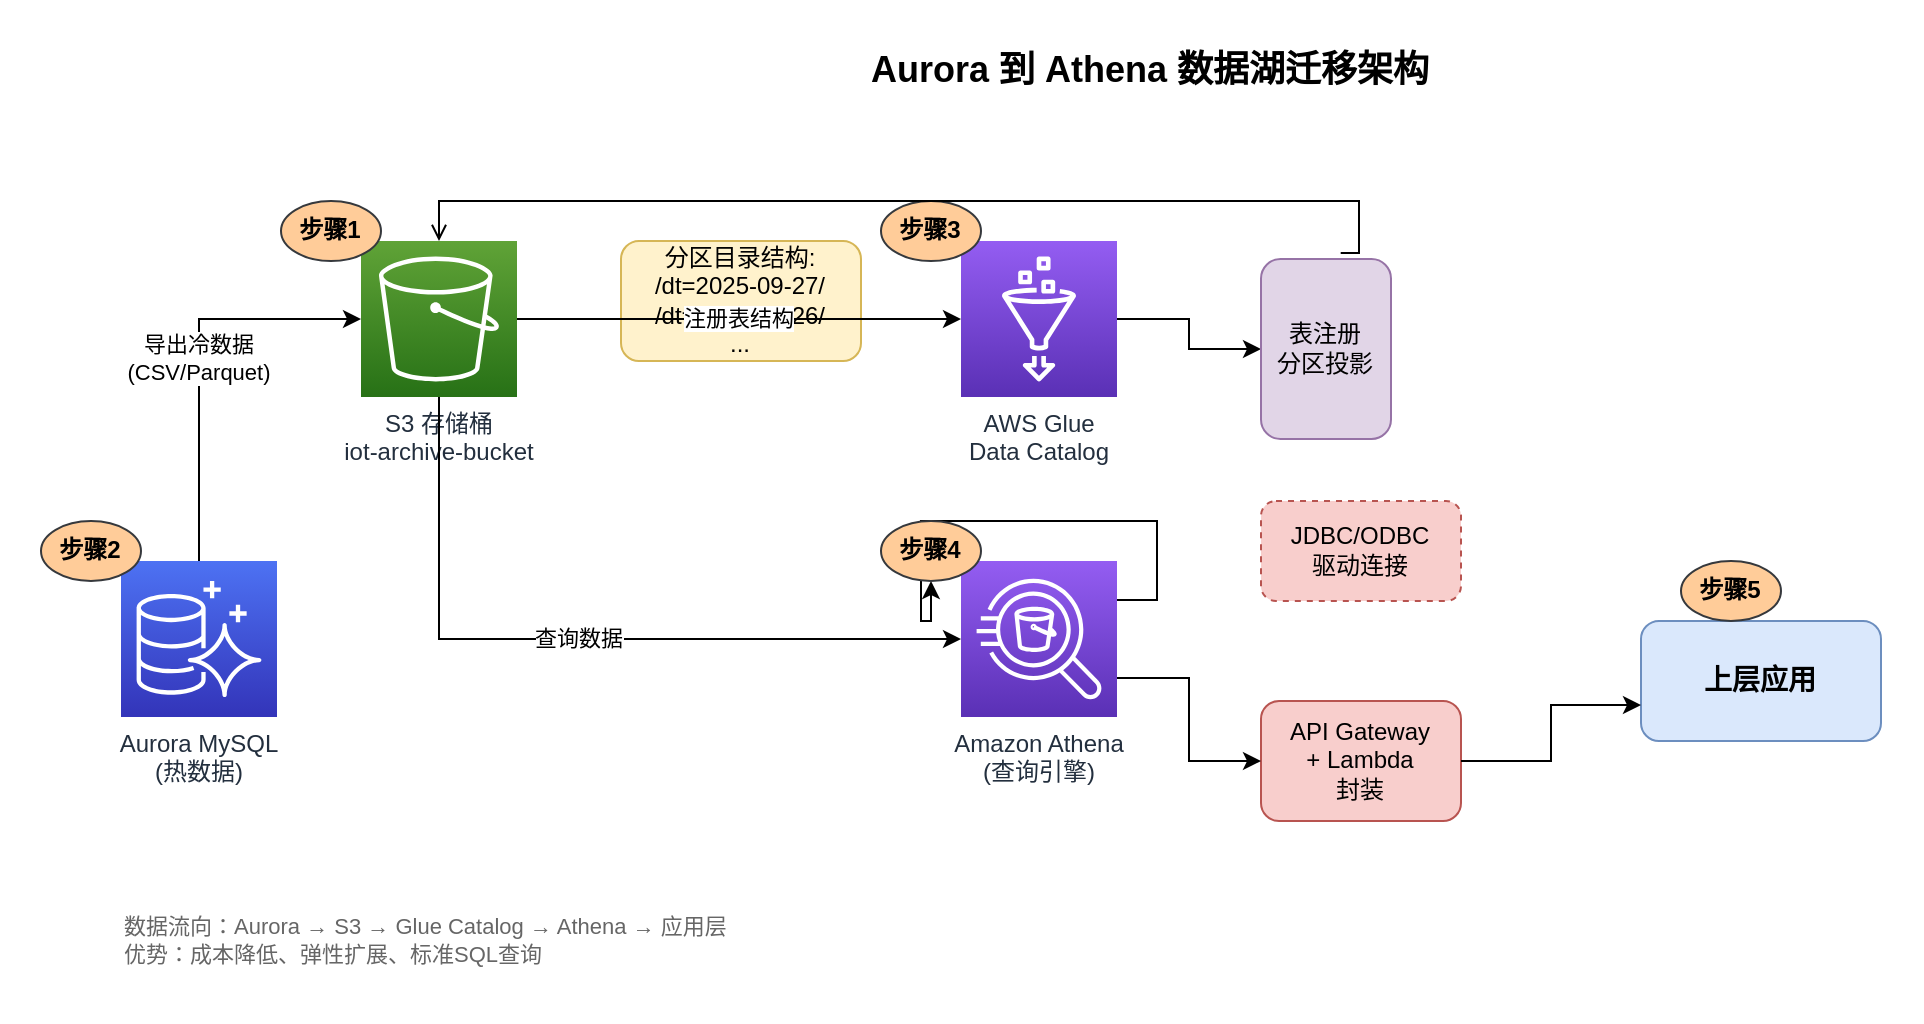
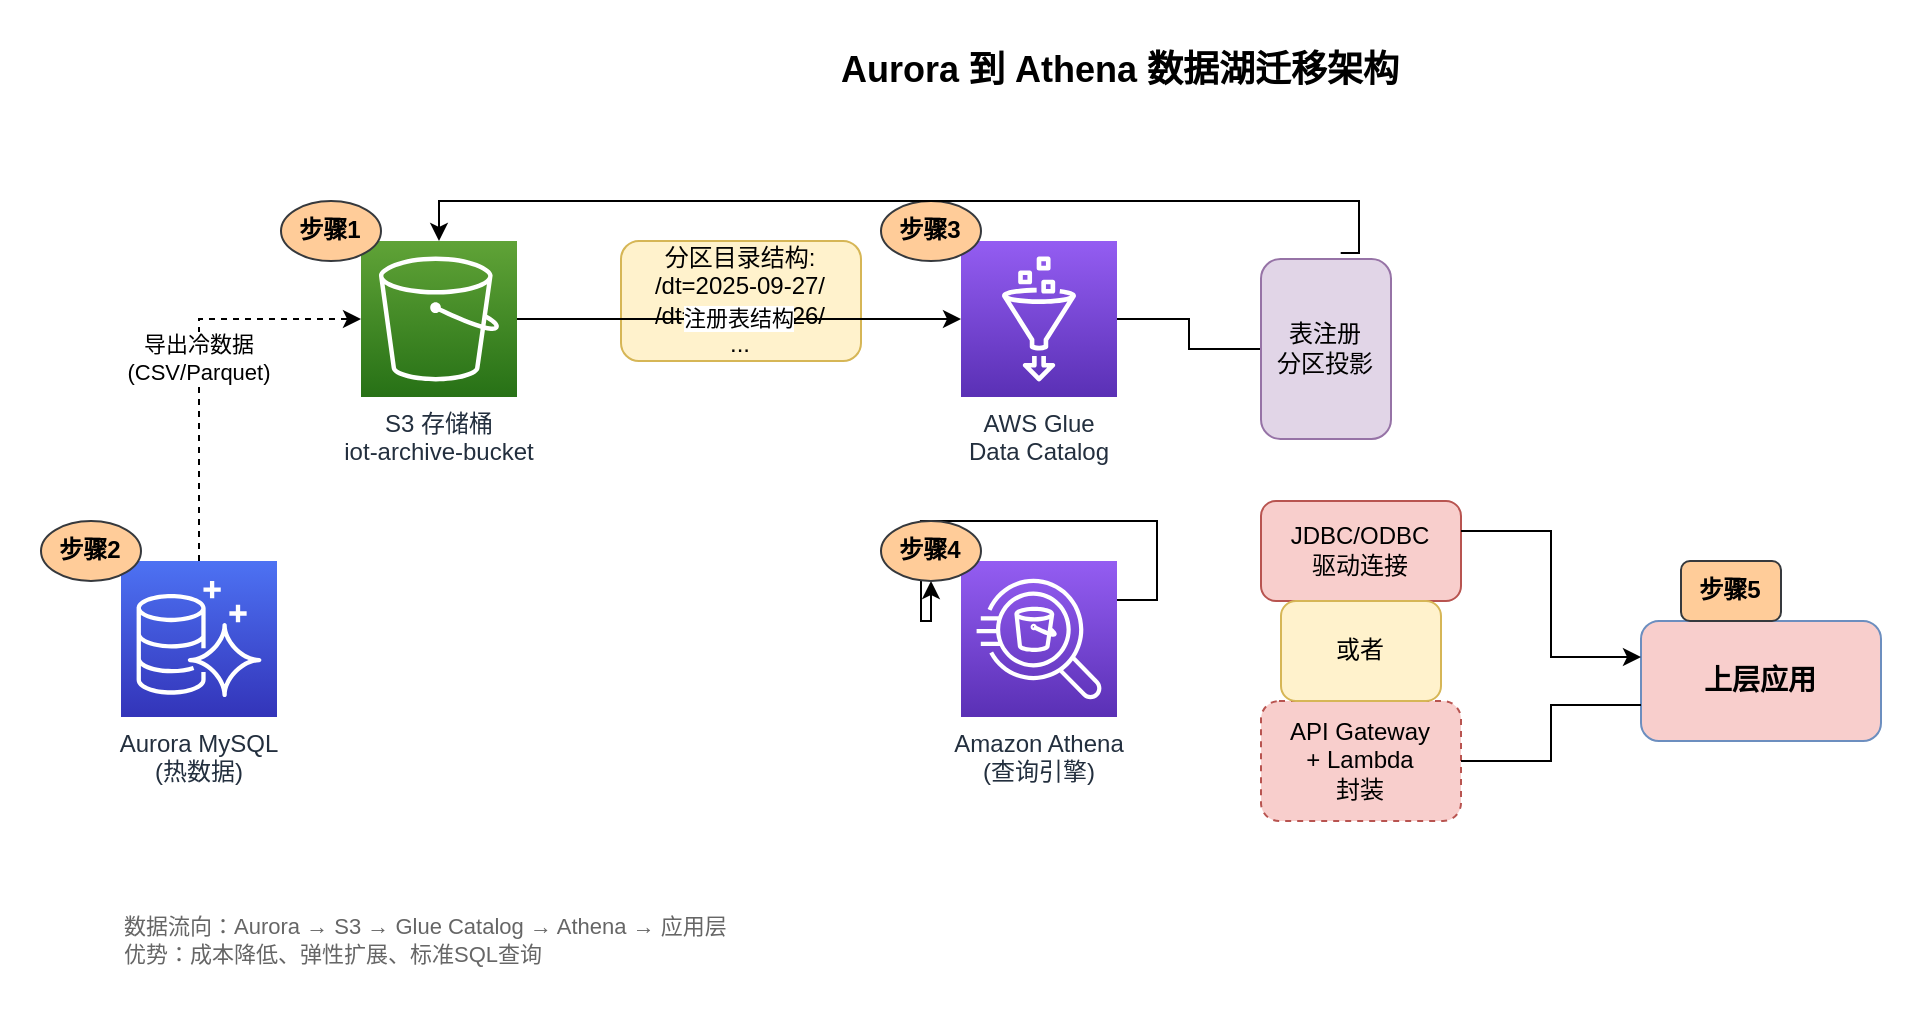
node "Aurora 到 Athena 数据湖迁移架构": moved (1151, 71) -> (1121, 71)
edge "表注册 分区投影" -> "S3 存储桶 iot-archive-bucket": arrowhead open -> classic
edge "AWS Glue Data Catalog" -> "表注册 分区投影": arrowhead classic -> none
edge "Aurora MySQL (热数据)" -> "S3 存储桶 iot-archive-bucket": style solid -> dashed
node "JDBC/ODBC 驱动连接": style dashed -> solid
edge "JDBC/ODBC 驱动连接" -> "上层应用": added
node "步骤5": shape ellipse -> rounded rectangle
edge "S3 存储桶 iot-archive-bucket" -> "Amazon Athena (查询引擎)": removed, label "查询数据"
node "或者": added
node "上层应用": fillcolor #dae8fc -> #f8cecc
edge "API Gateway + Lambda 封装" -> "上层应用": arrowhead classic -> none
edge "Amazon Athena (查询引擎)" -> "API Gateway + Lambda 封装": removed
node "API Gateway + Lambda 封装": style solid -> dashed
